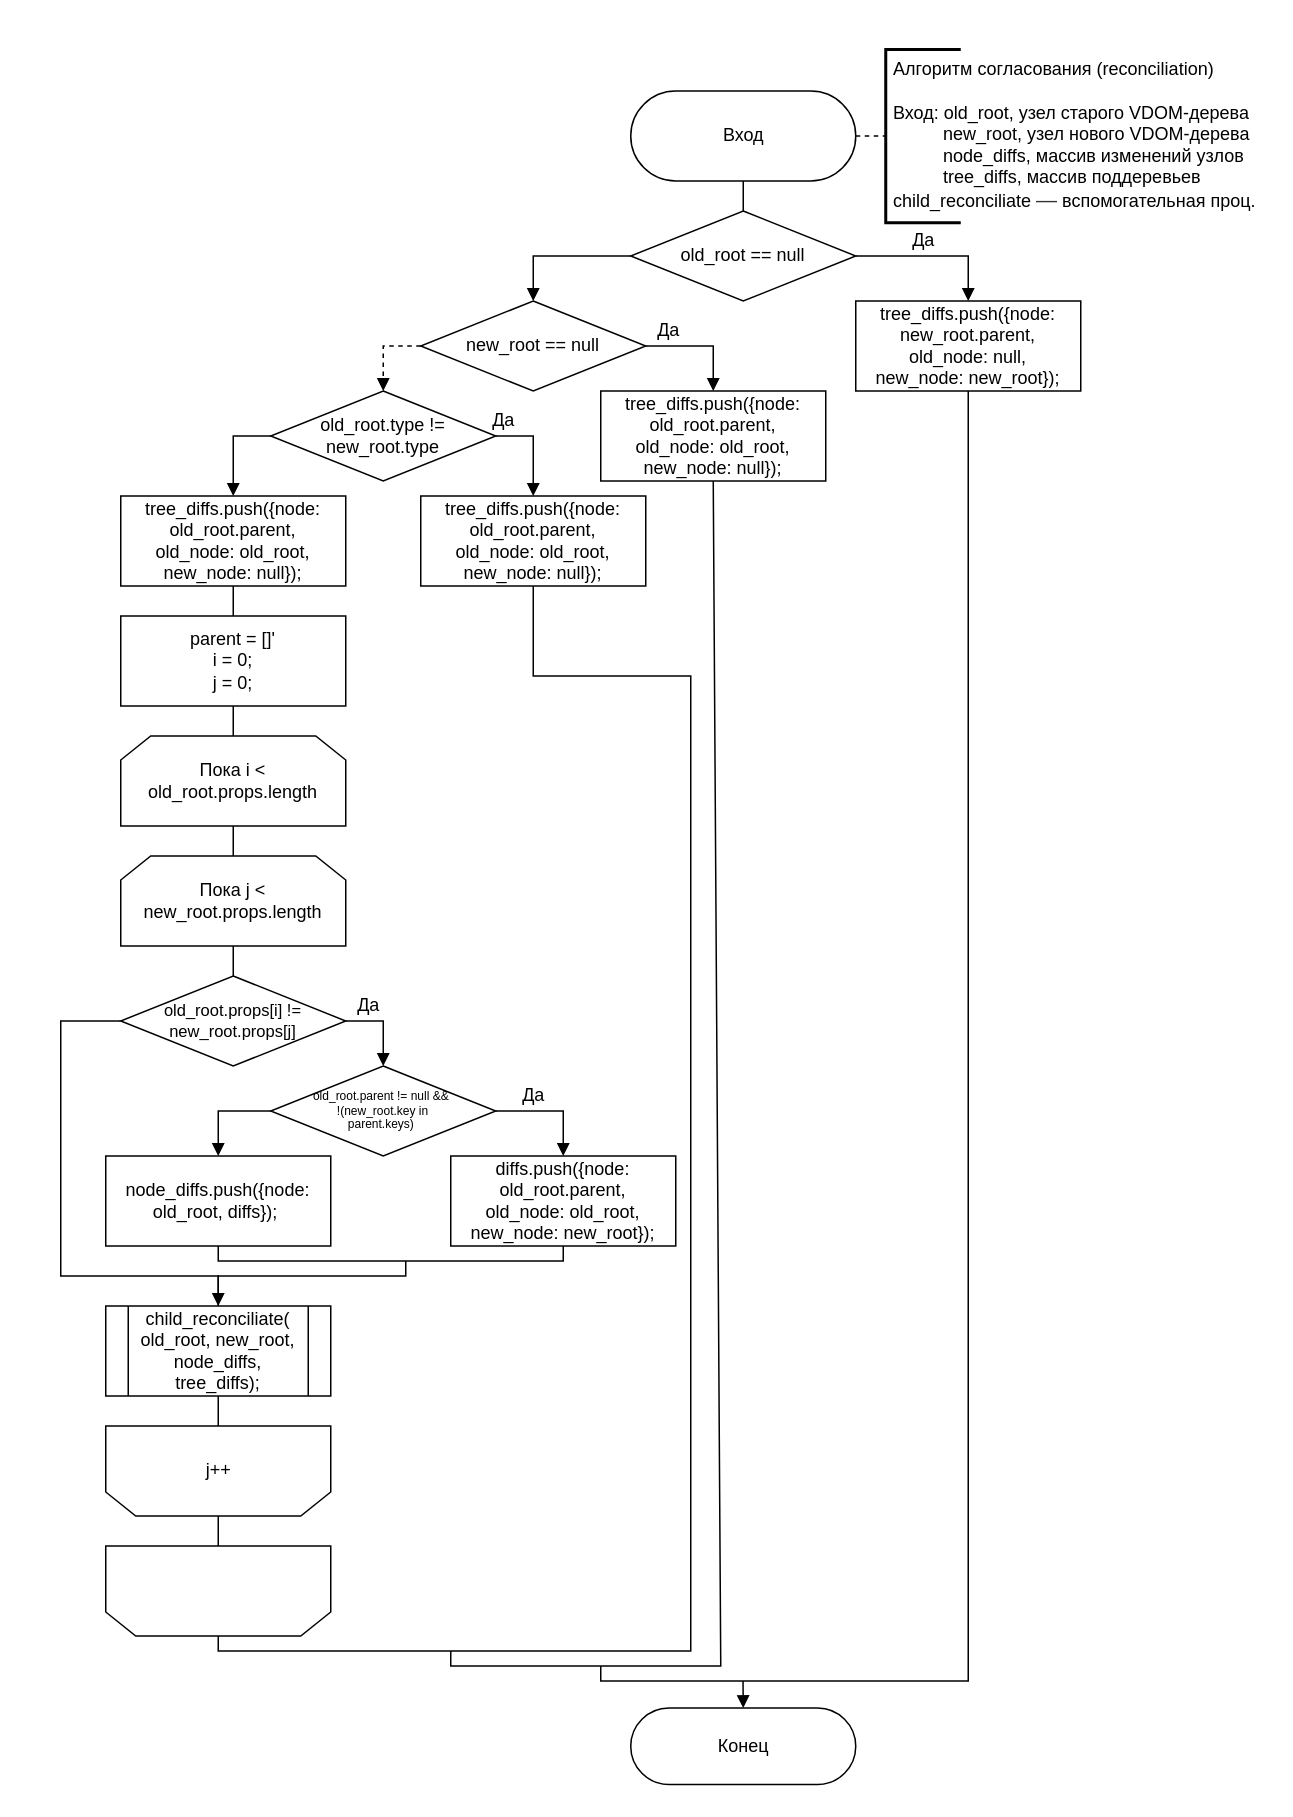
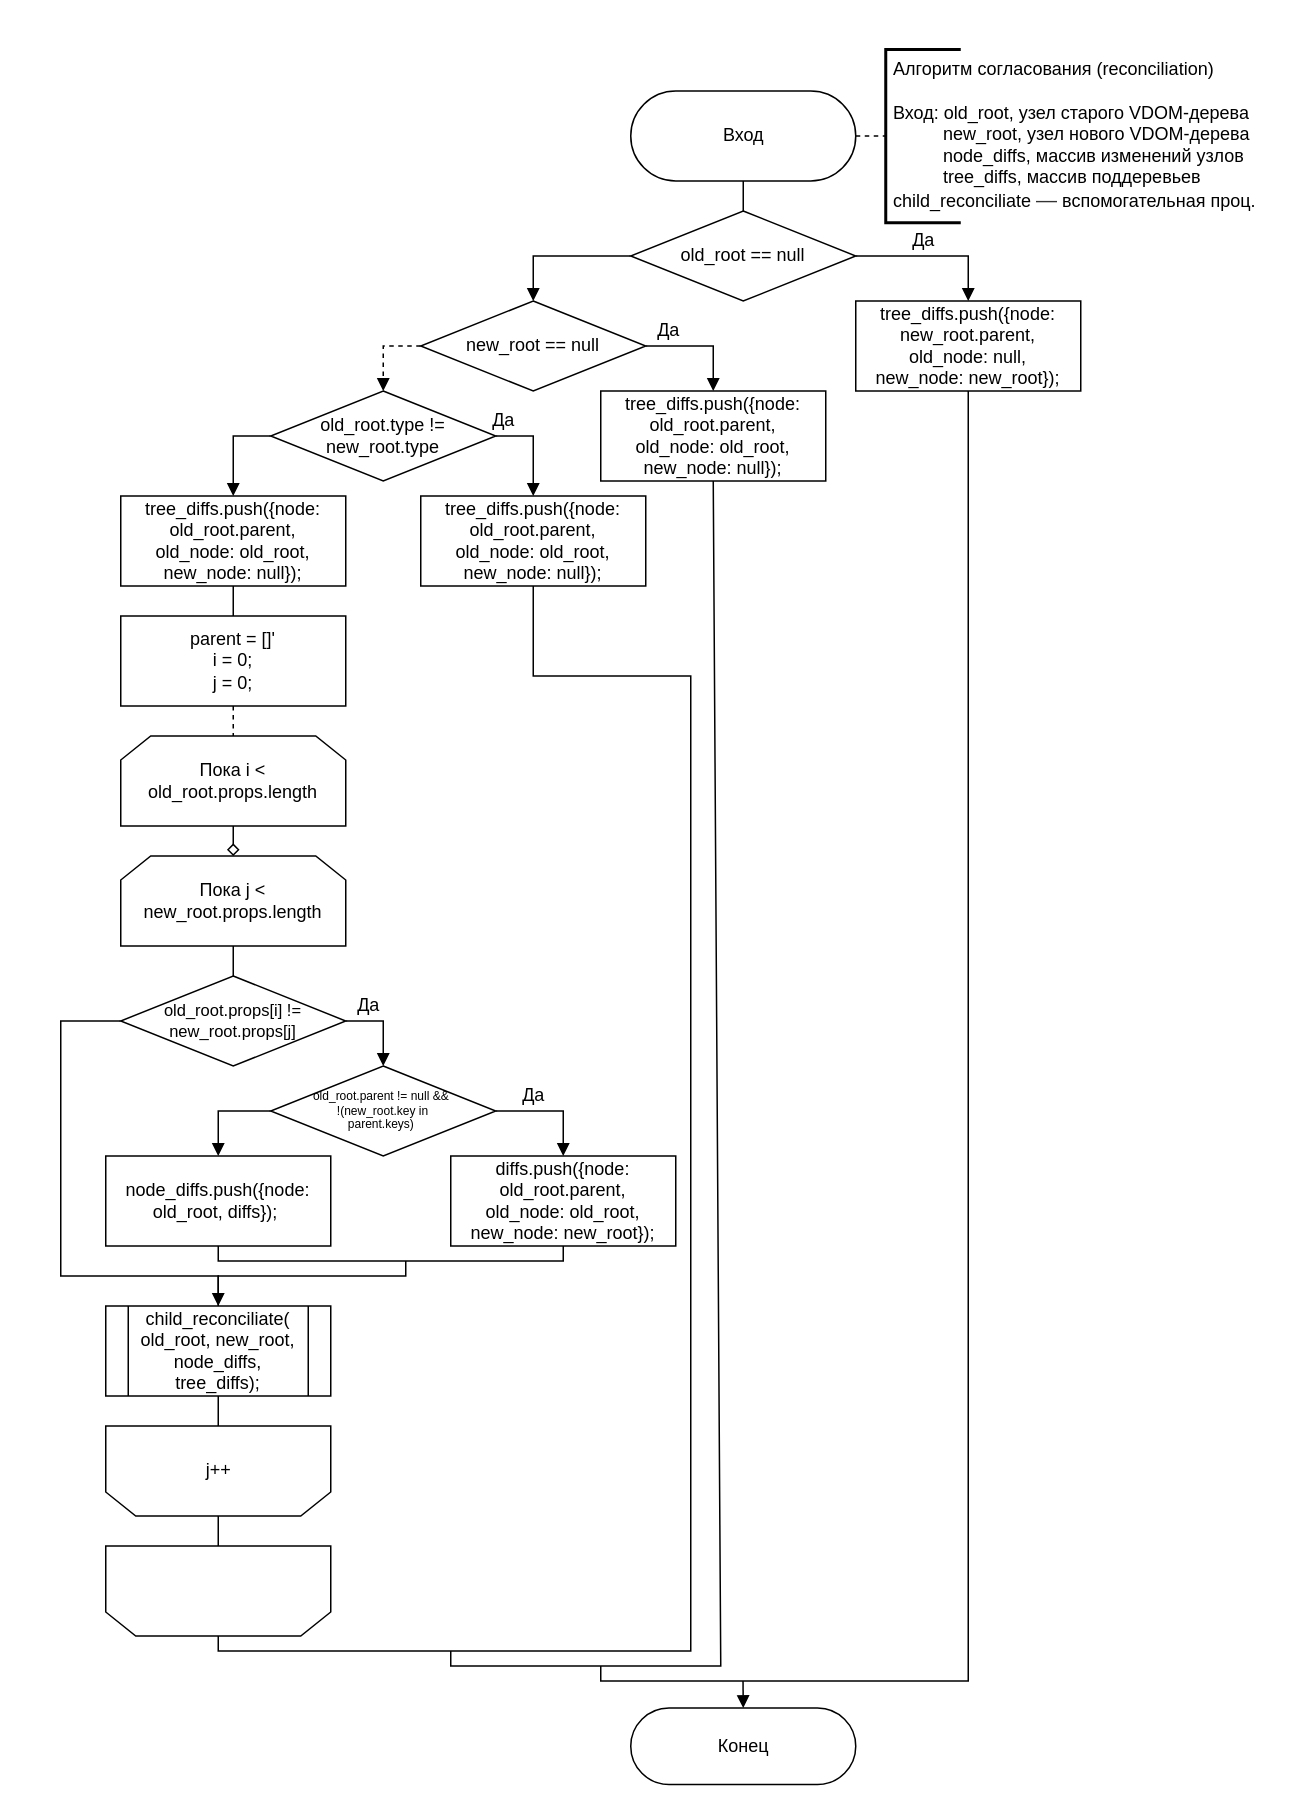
edge "parent = []' i = 0; j = 0;" -- "Пока i < old_root.props.length": style solid -> dashed
edge "Пока i < old_root.props.length" -- "Пока j < new_root.props.length": arrowhead none -> diamond
